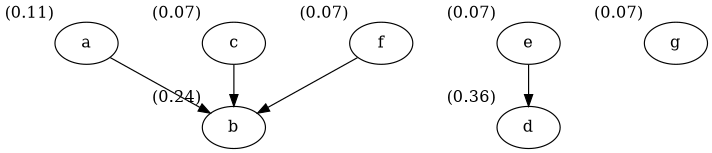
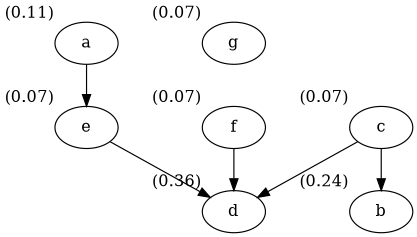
edge "a (0.11)" -> "b (0.24)": now "a (0.11)" -> "e (0.07)"
edge "f (0.07)" -> "b (0.24)": now "f (0.07)" -> "d (0.36)"
edge "c (0.07)" -> "d (0.36)": added
